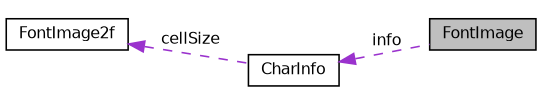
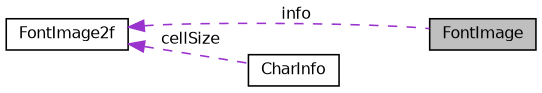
edge "FontImage" -> "CharInfo": now "FontImage" -> "FontImage2f"
